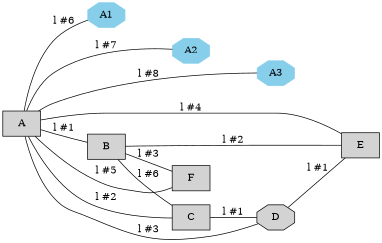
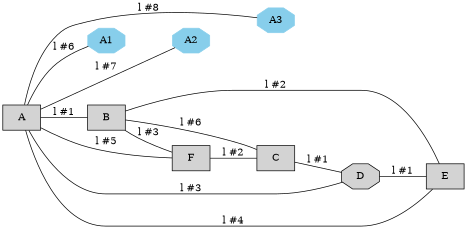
edge "A" -- "C": now "F" -- "C"
